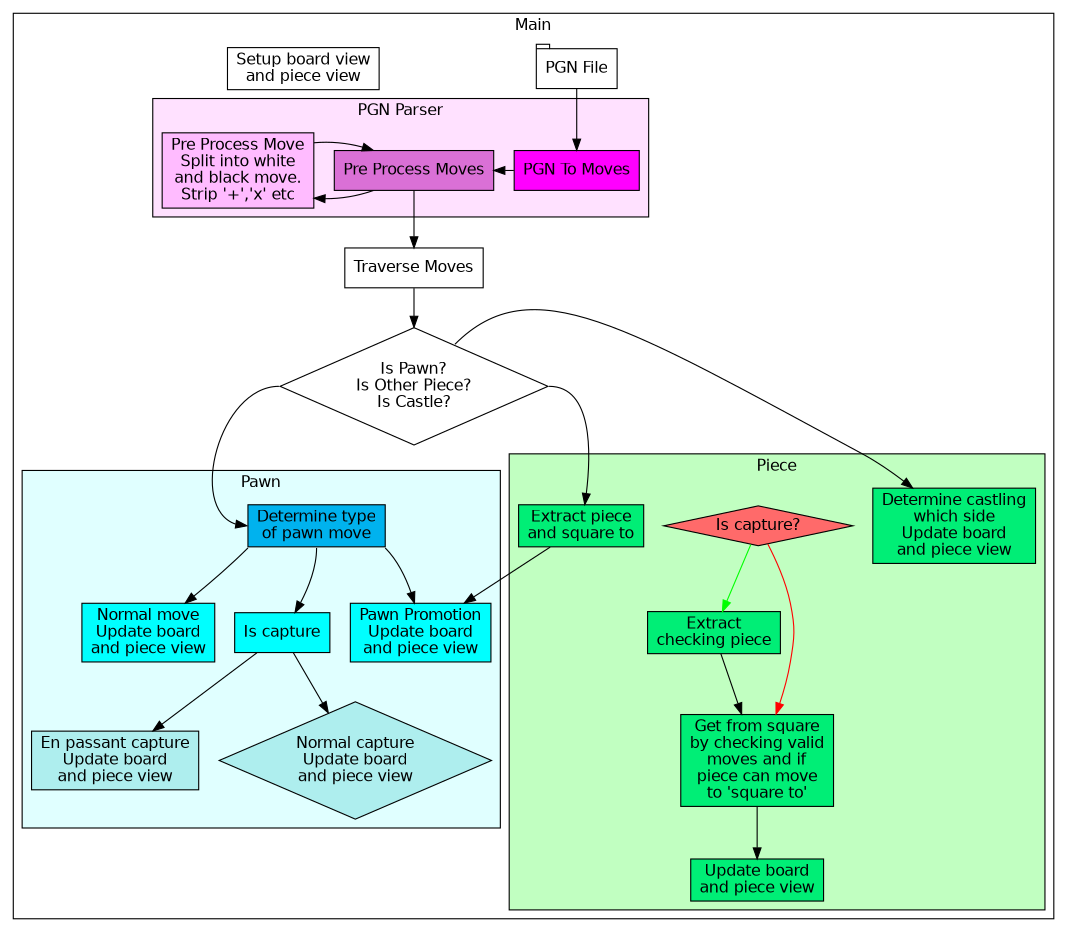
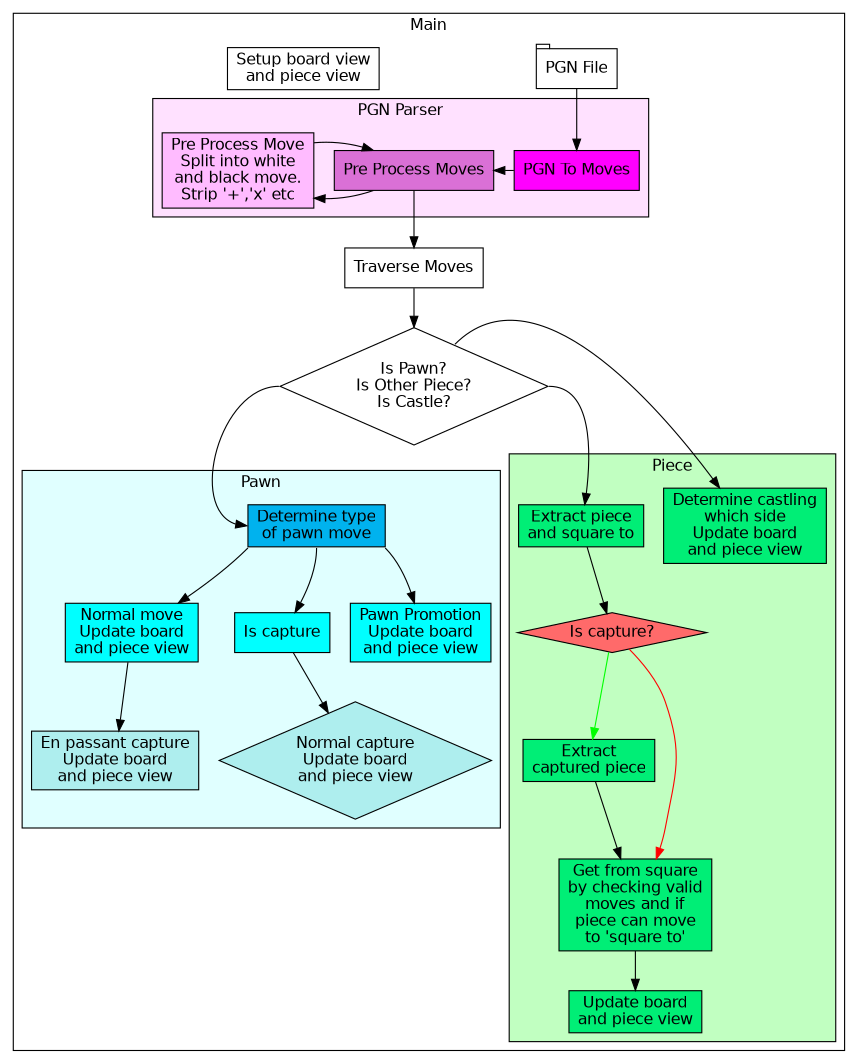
edge "Extract piece and square to" -> "Pawn Promotion Update board and piece view": now "Extract piece and square to" -> "Is capture?"
node "Extract checking piece": label "Extract checking piece" -> "Extract captured piece"
edge "Is capture" -> "En passant capture Update board and piece view": now "Normal move Update board and piece view" -> "En passant capture Update board and piece view"
